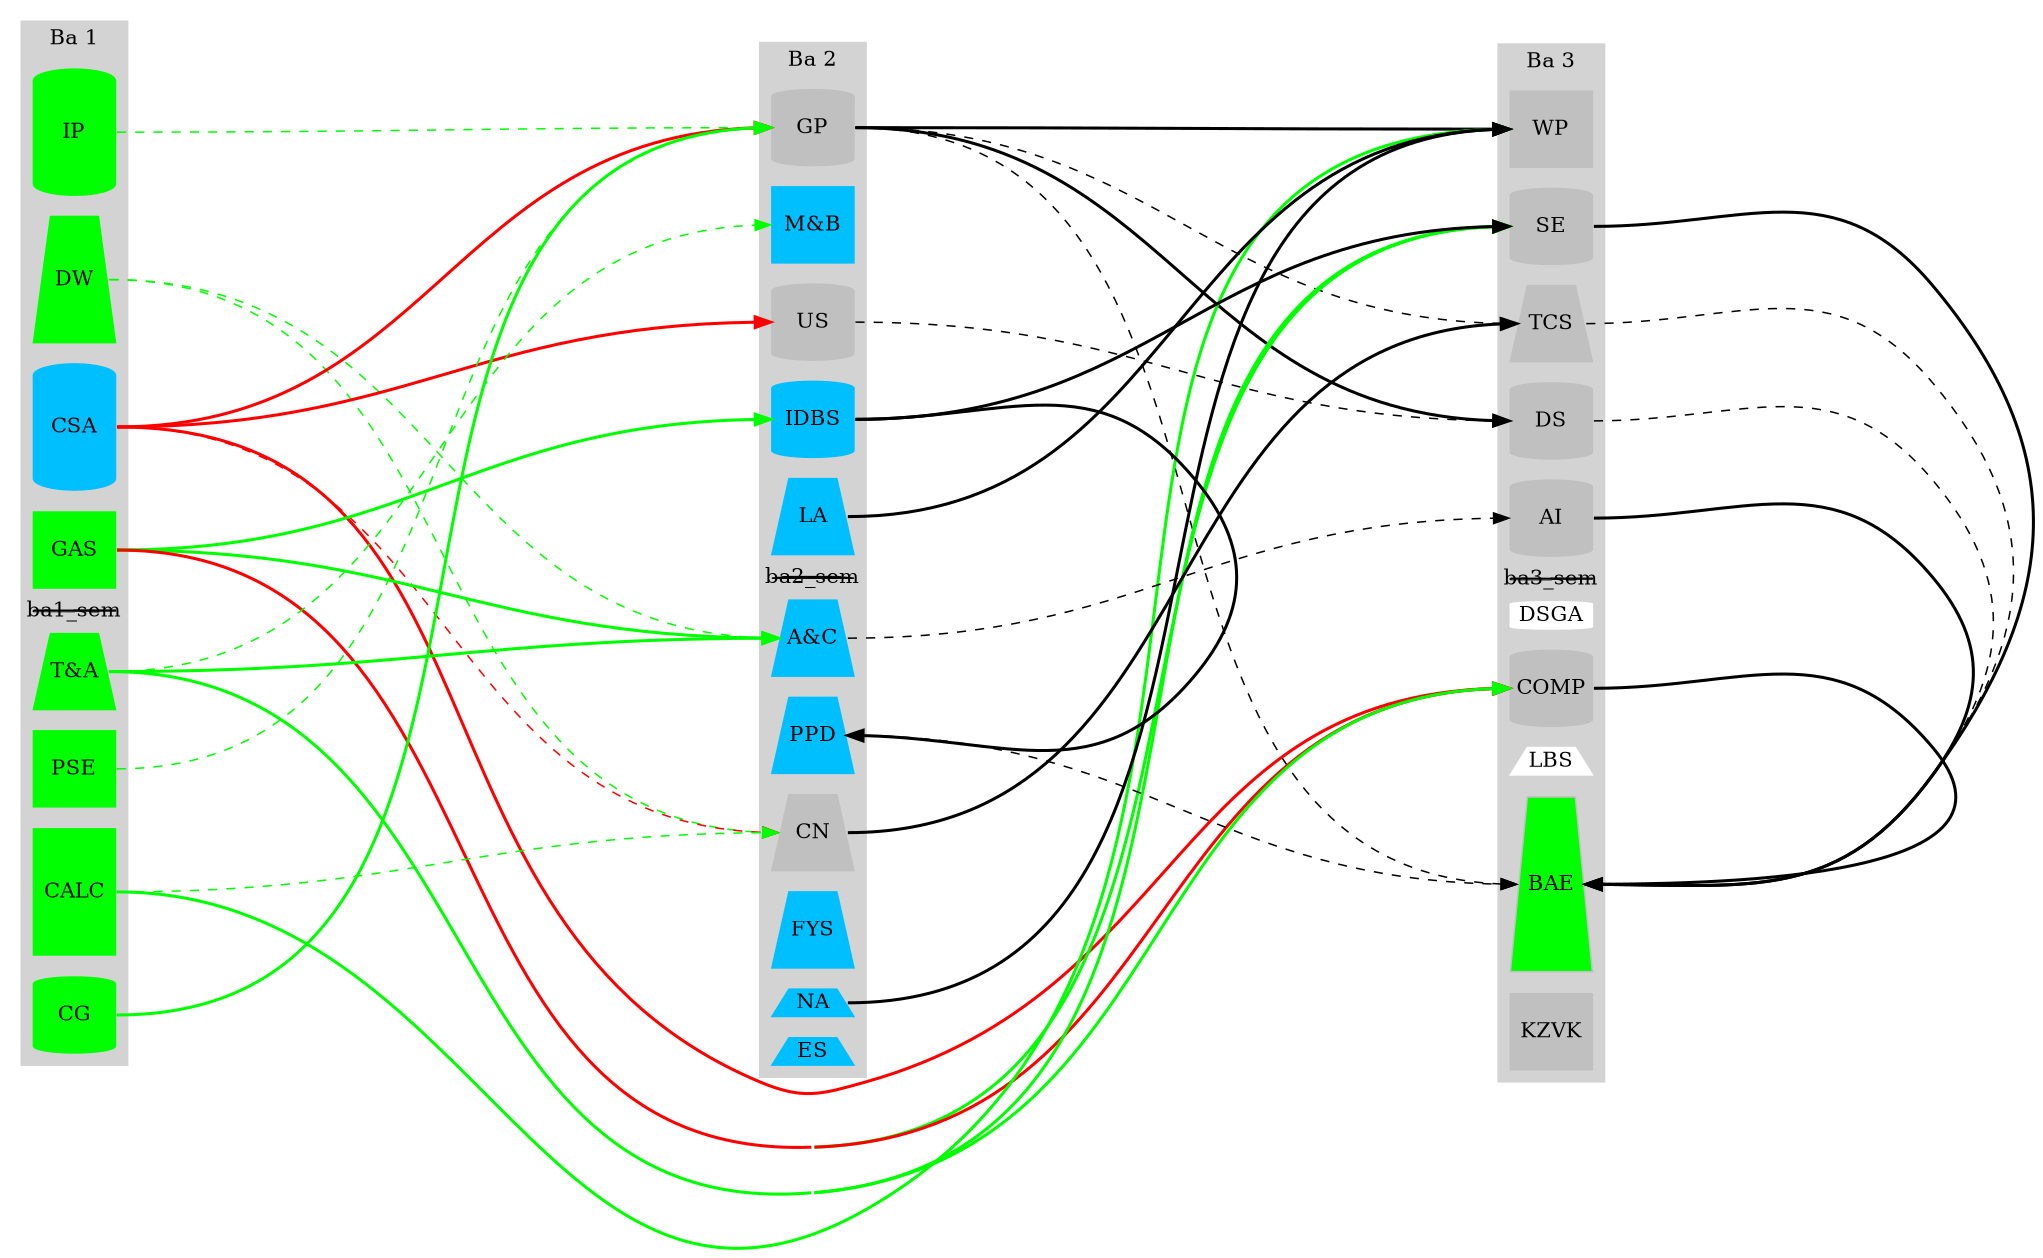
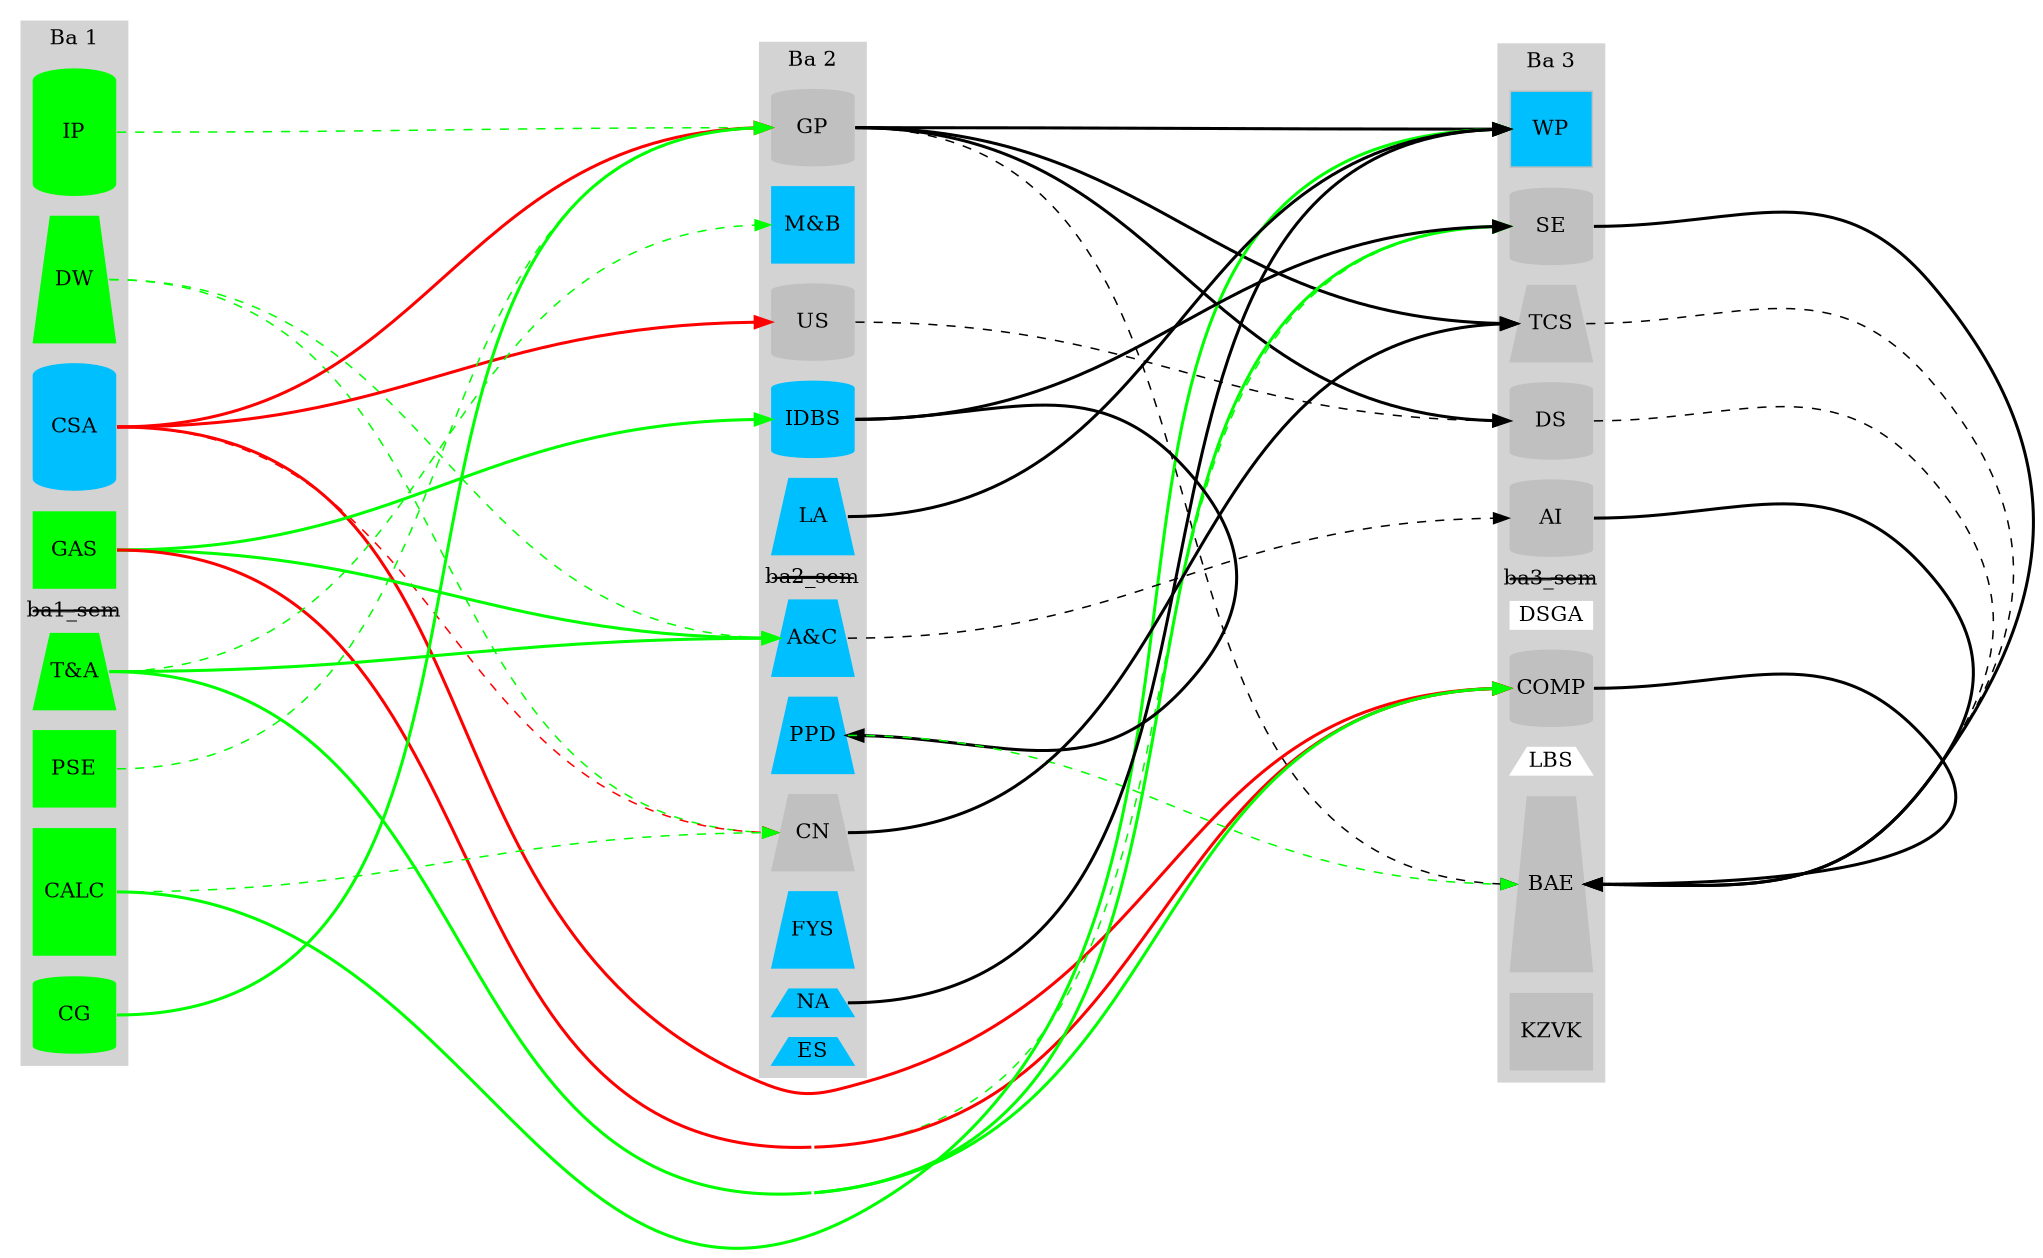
node "WP": fillcolor grey -> deepskyblue1
edge "GP" -> "TCS": style dashed -> bold
node "DSGA": shape cylinder -> box
edge "PPD" -> "BAE": color black -> green
edge "GAS" -> "SE": style bold -> dashed
node "BAE": fillcolor green -> grey
